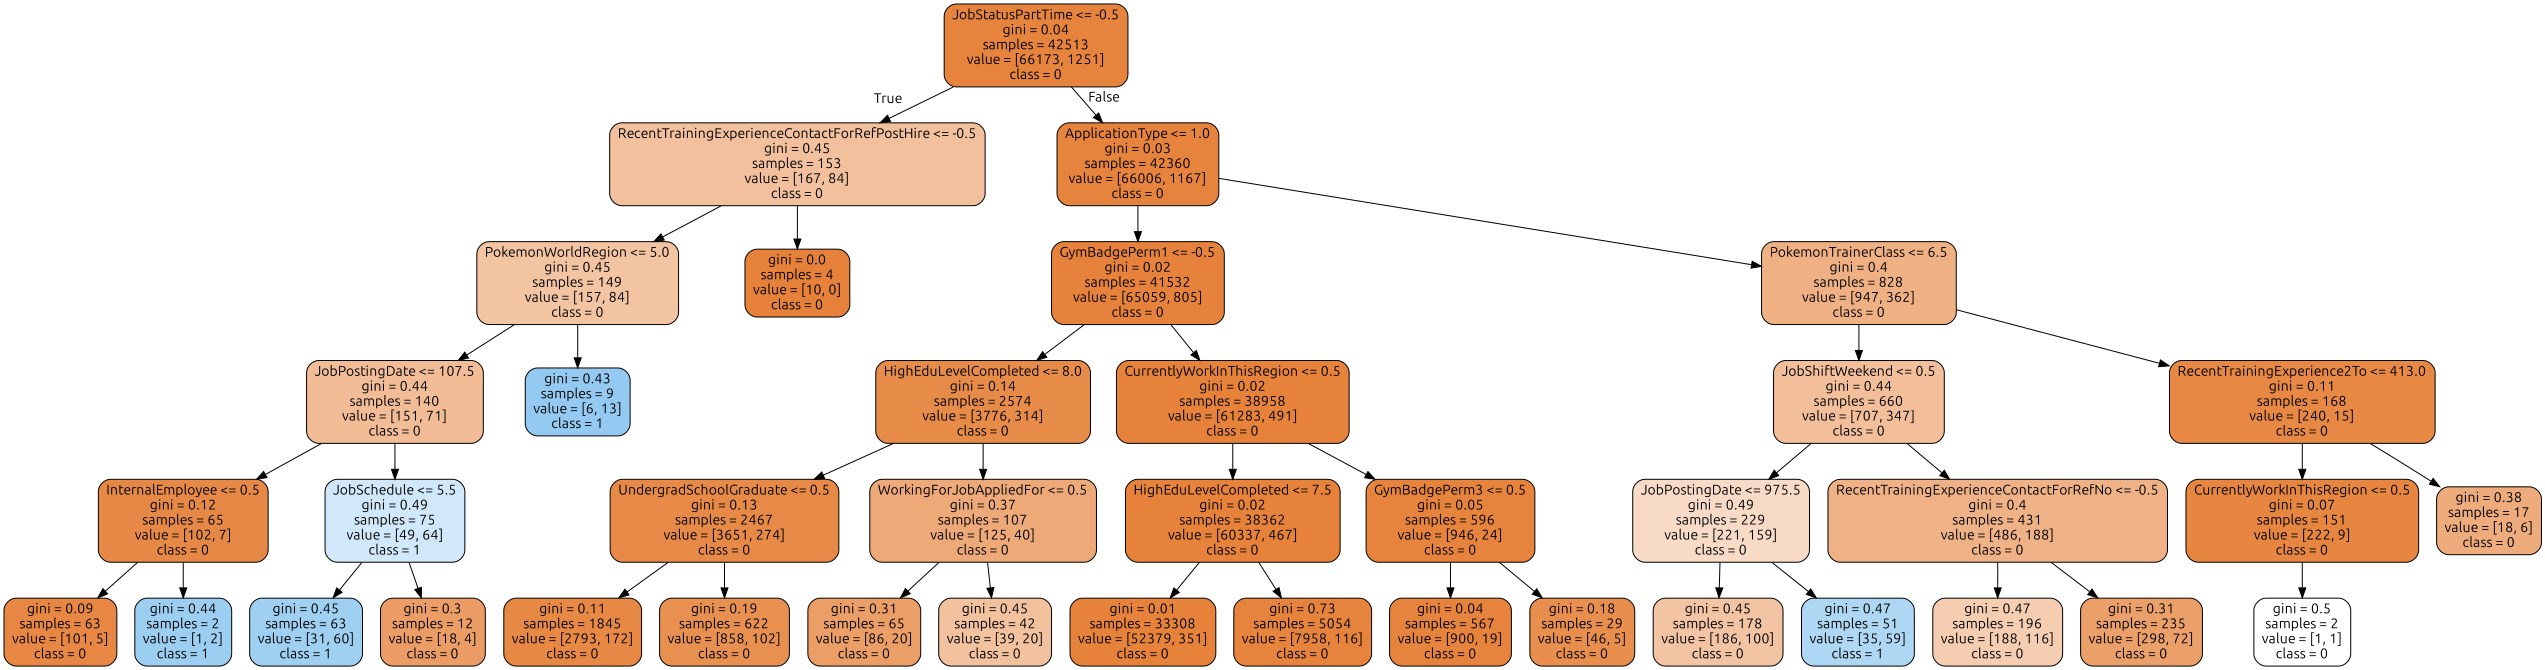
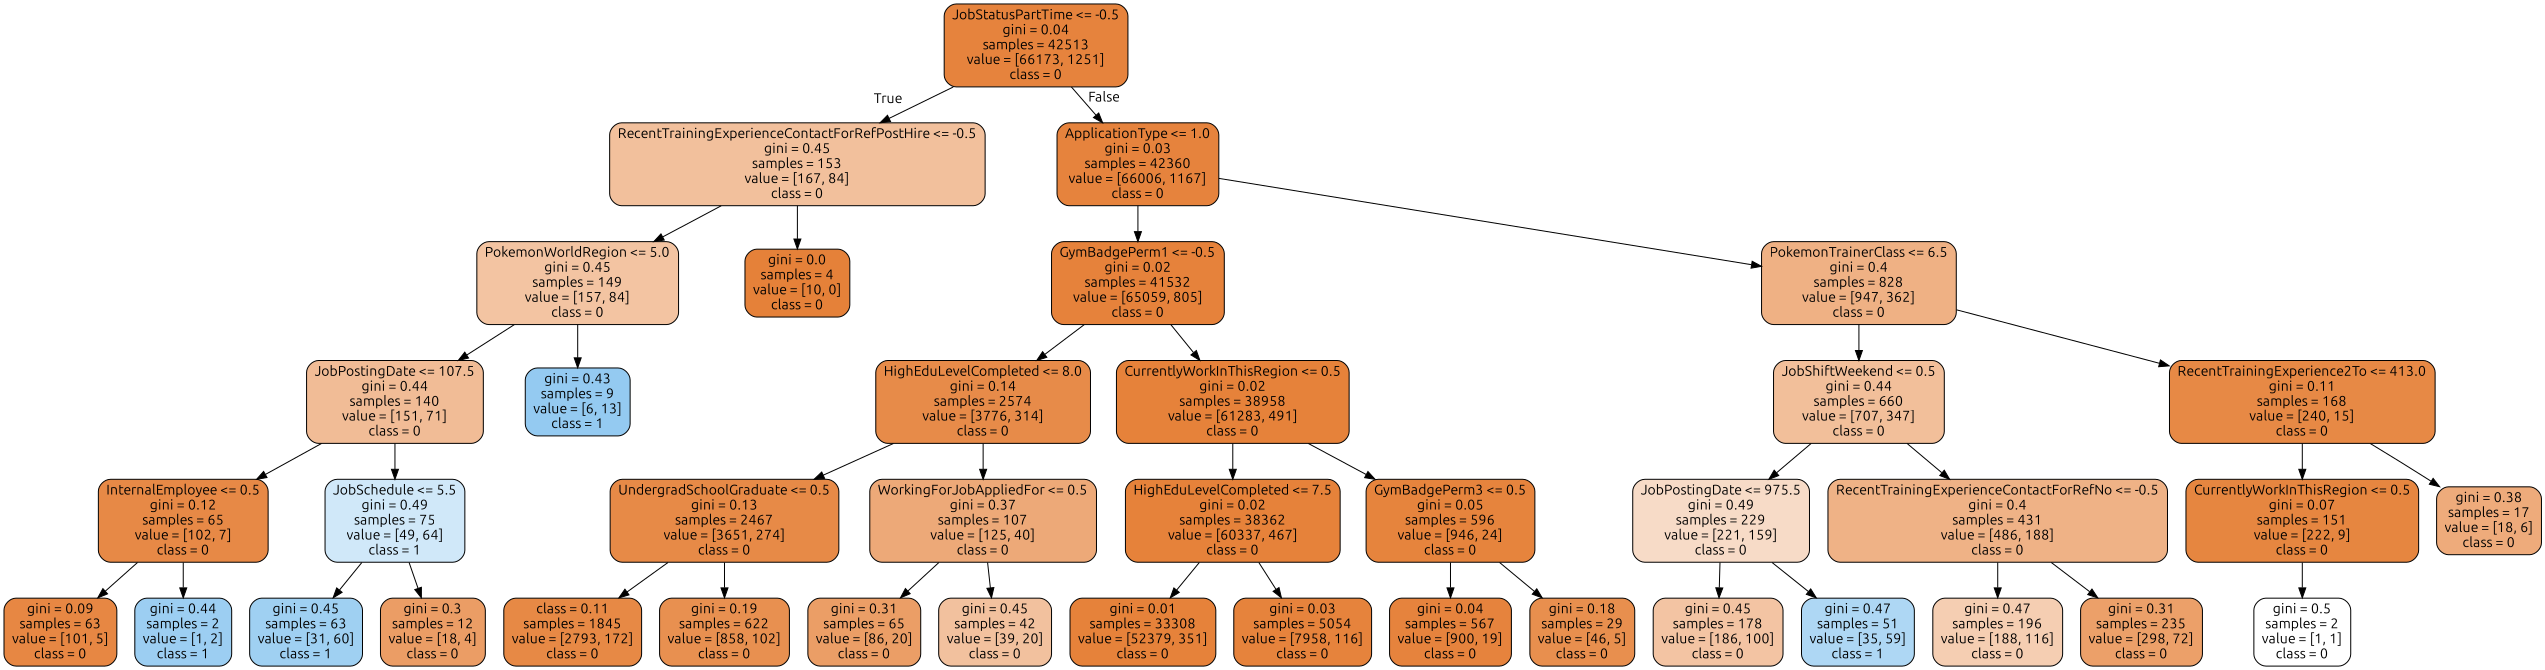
node "gini = 0.11 samples = 1845 value = [2793, 172] class = 0": label "gini = 0.11 samples = 1845 value = [2793, 172] class = 0" -> "class = 0.11 samples = 1845 value = [2793, 172] class = 0"
node "gini = 0.73 samples = 5054 value = [7958, 116] class = 0": label "gini = 0.73 samples = 5054 value = [7958, 116] class = 0" -> "gini = 0.03 samples = 5054 value = [7958, 116] class = 0"
